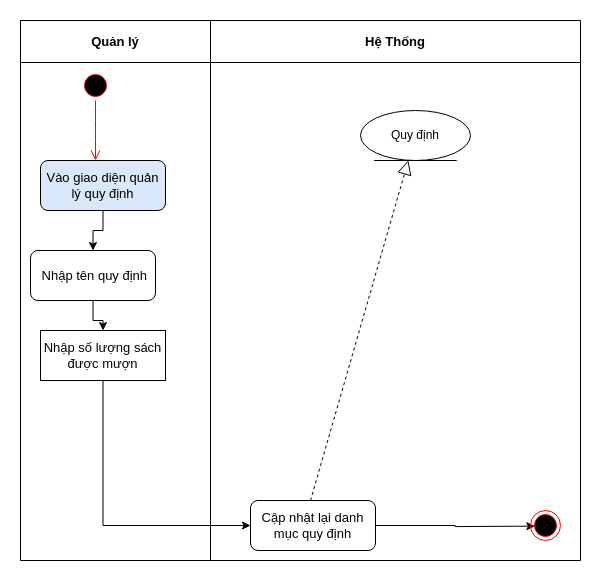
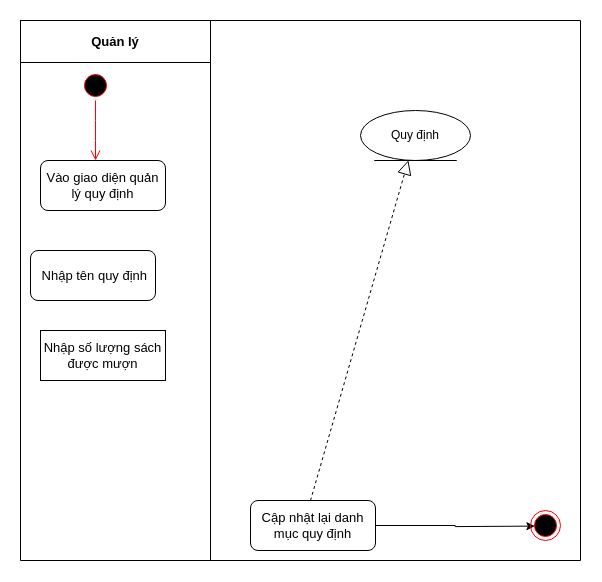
node "Hệ Thống": removed
node "Vào giao diện quản lý quy định": fillcolor #dae8fc -> #ffffff
edge "Vào giao diện quản lý quy định" -> "Nhập tên quy định": removed
edge "Nhập tên quy định" -> "Nhập số lượng sách được mượn": removed
edge "Nhập số lượng sách được mượn" -> "Cập nhật lại danh mục quy định": removed
